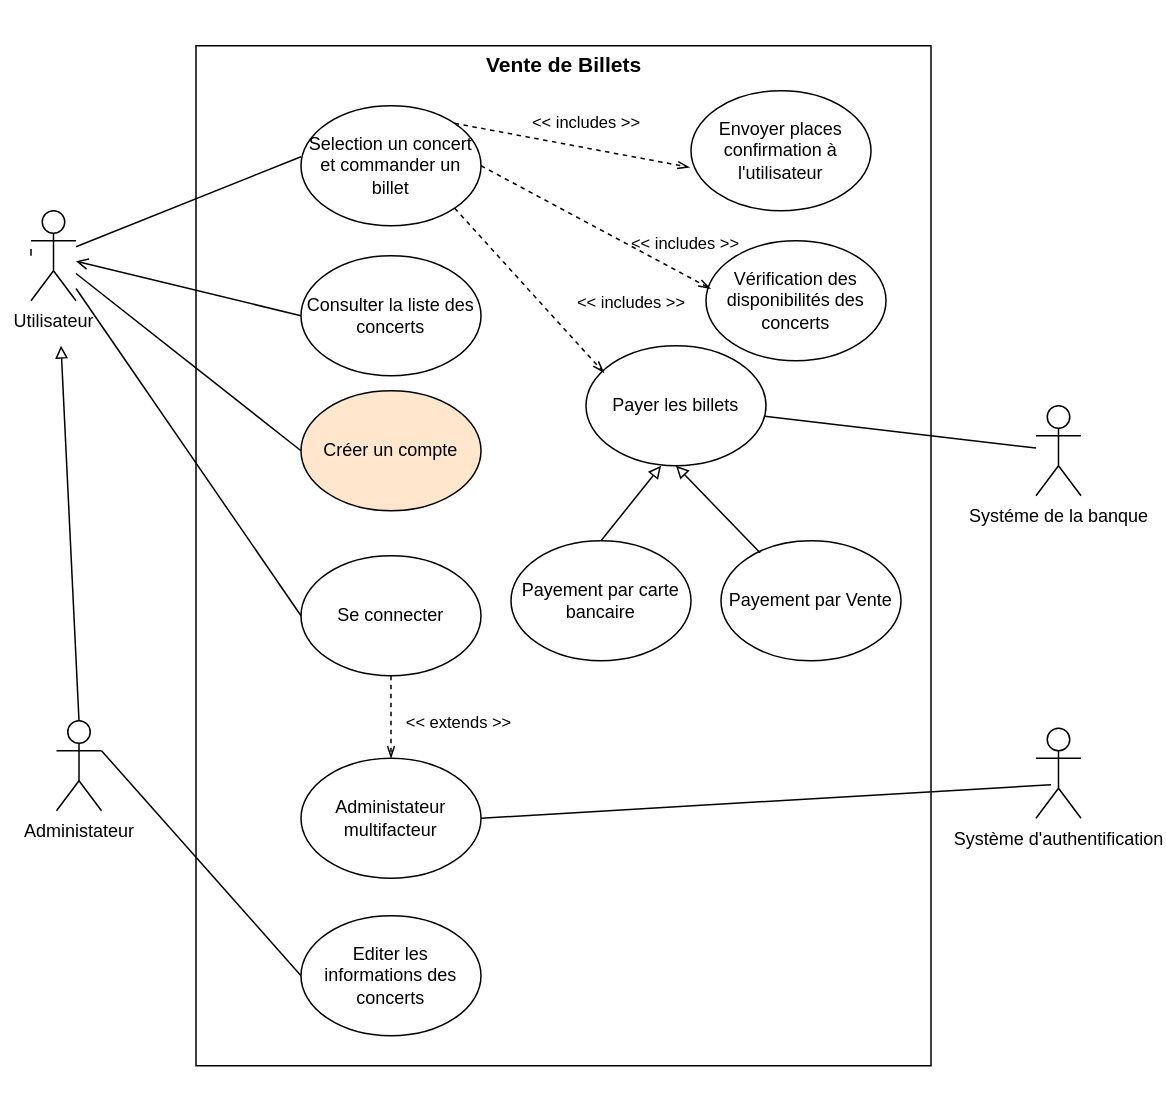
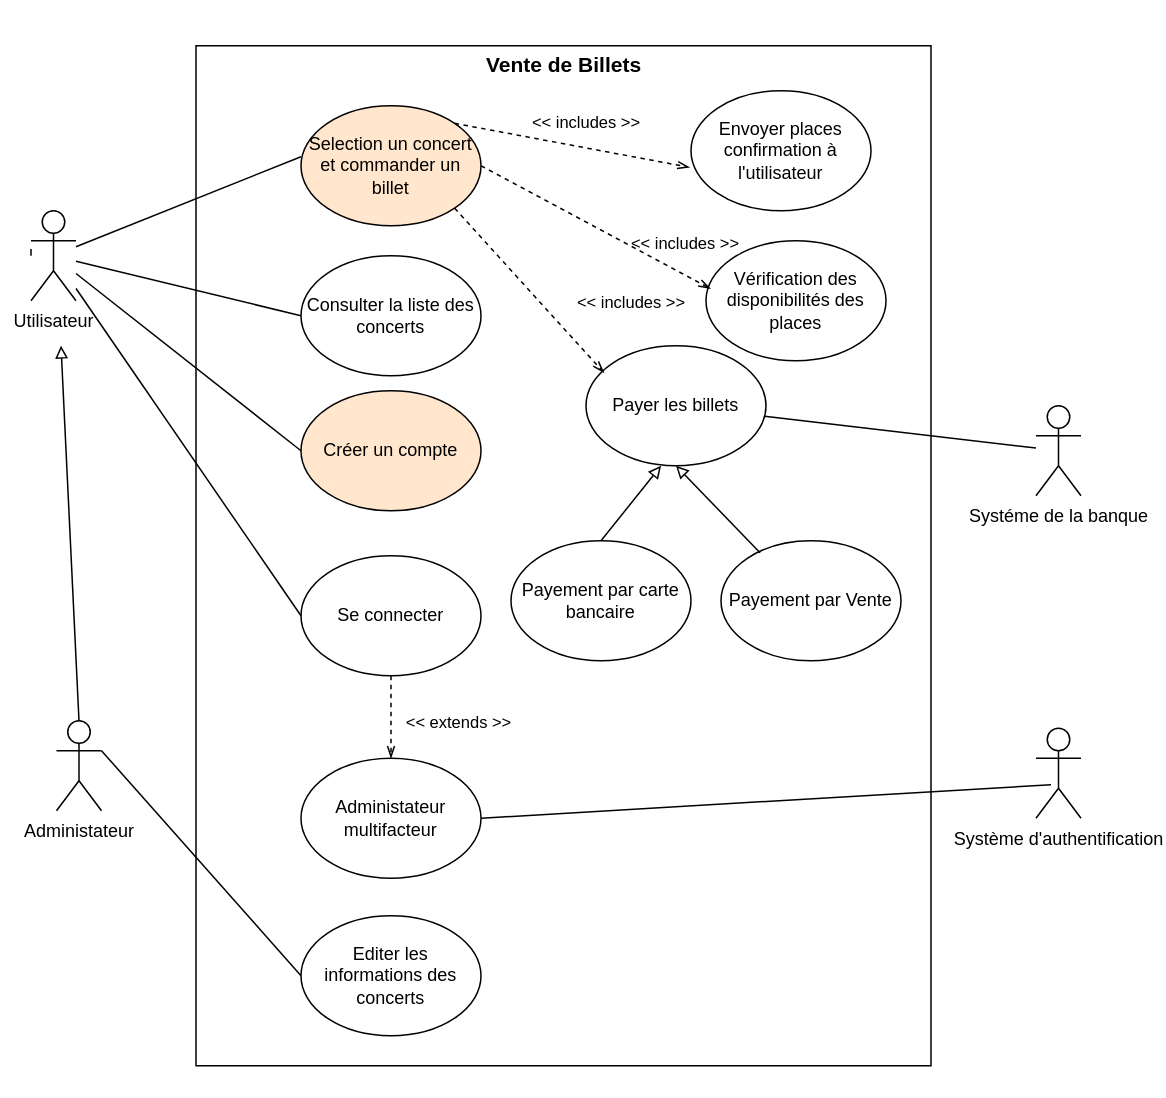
node "Selection un concert et commander un billet": fillcolor #ffffff -> #ffe6cc
edge "Consulter la liste des concerts" -> "Utilisateur": arrowhead open -> none
node "Vérification des disponibilités des concerts": label "Vérification des disponibilités des concerts" -> "Vérification des disponibilités des places"
